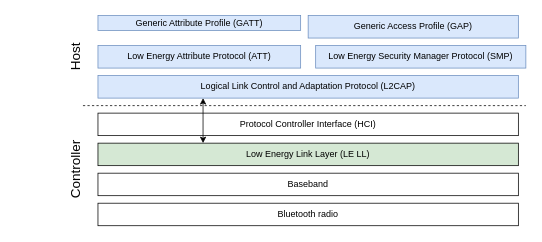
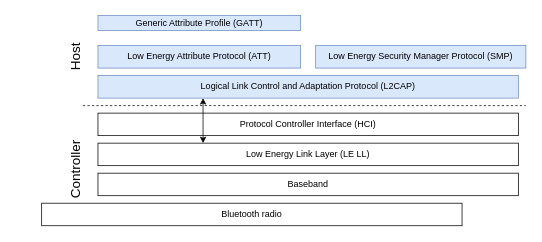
node "Generic Access Profile (GAP)": removed
node "Low Energy Link Layer (LE LL)": fillcolor #d5e8d4 -> #ffffff
node "Bluetooth radio": moved (308, 214) -> (252, 214)
